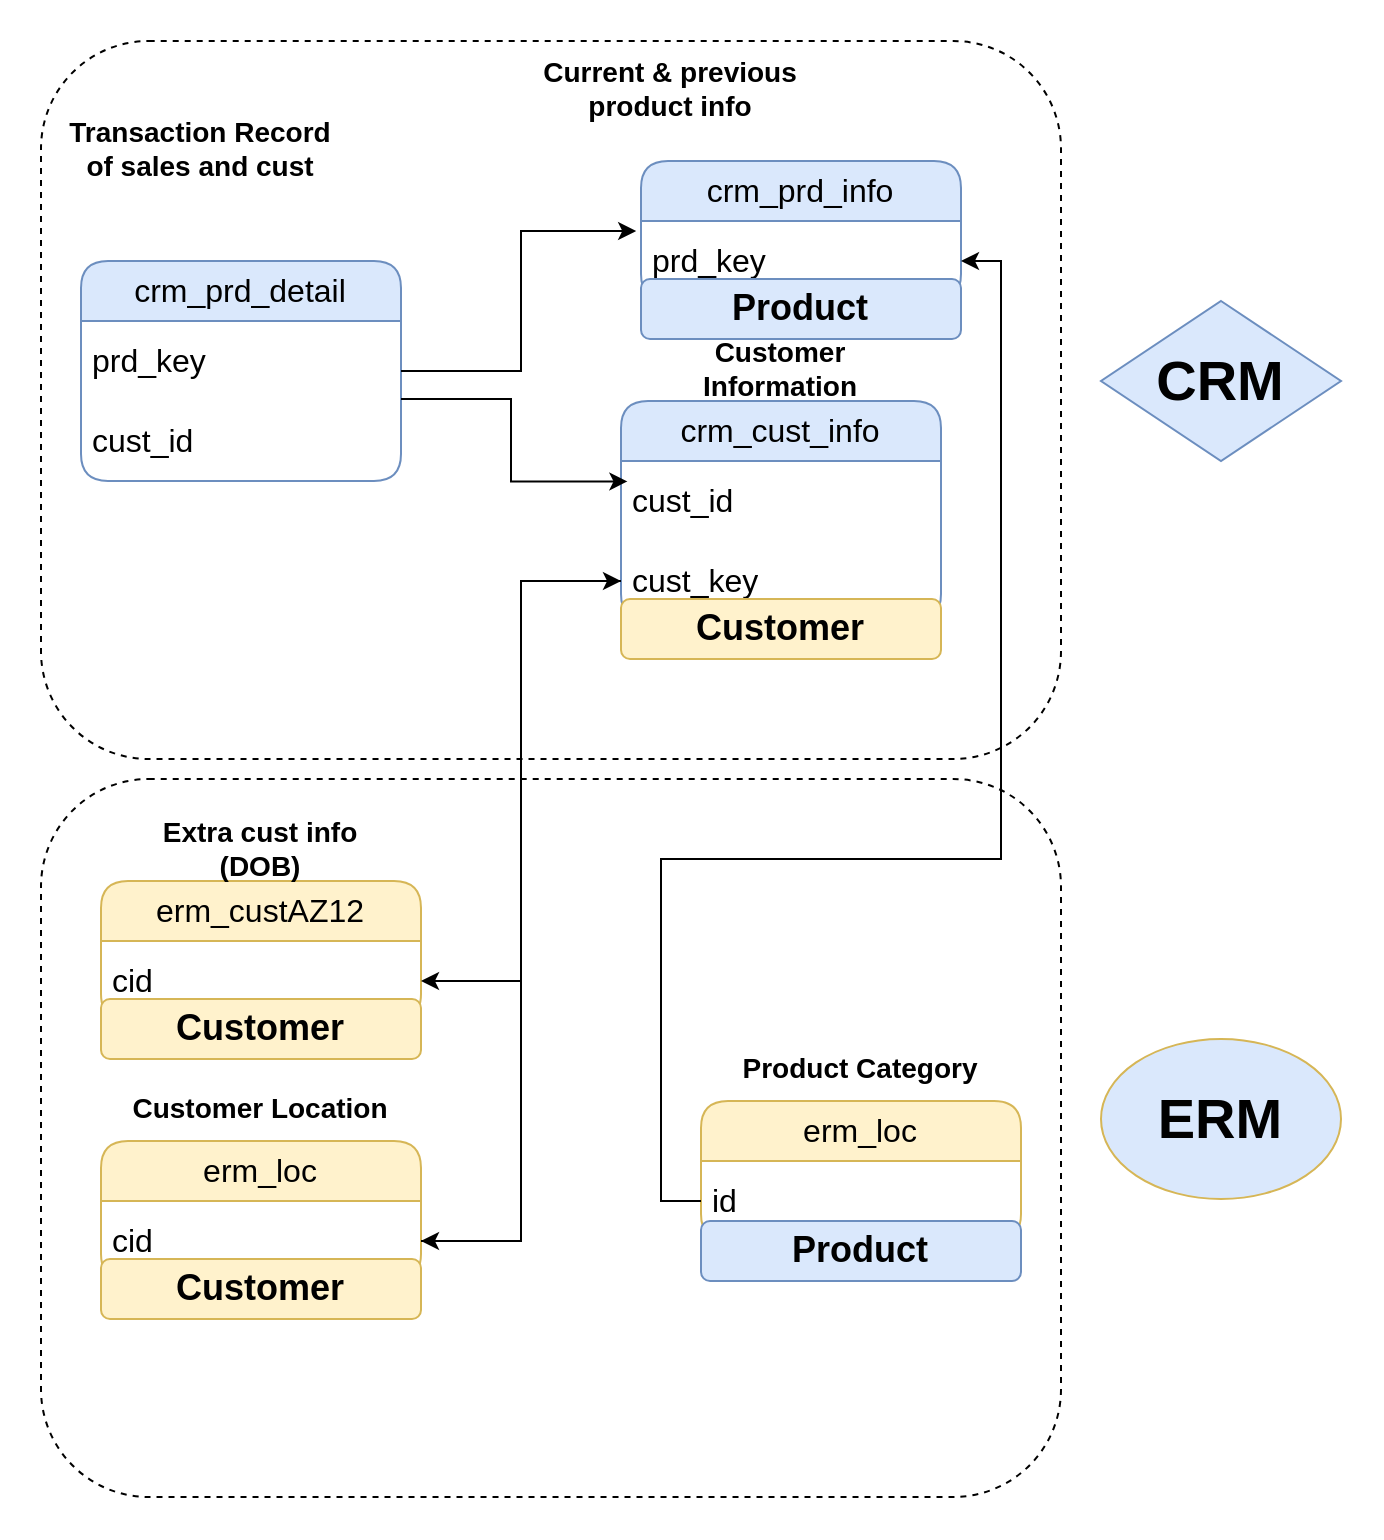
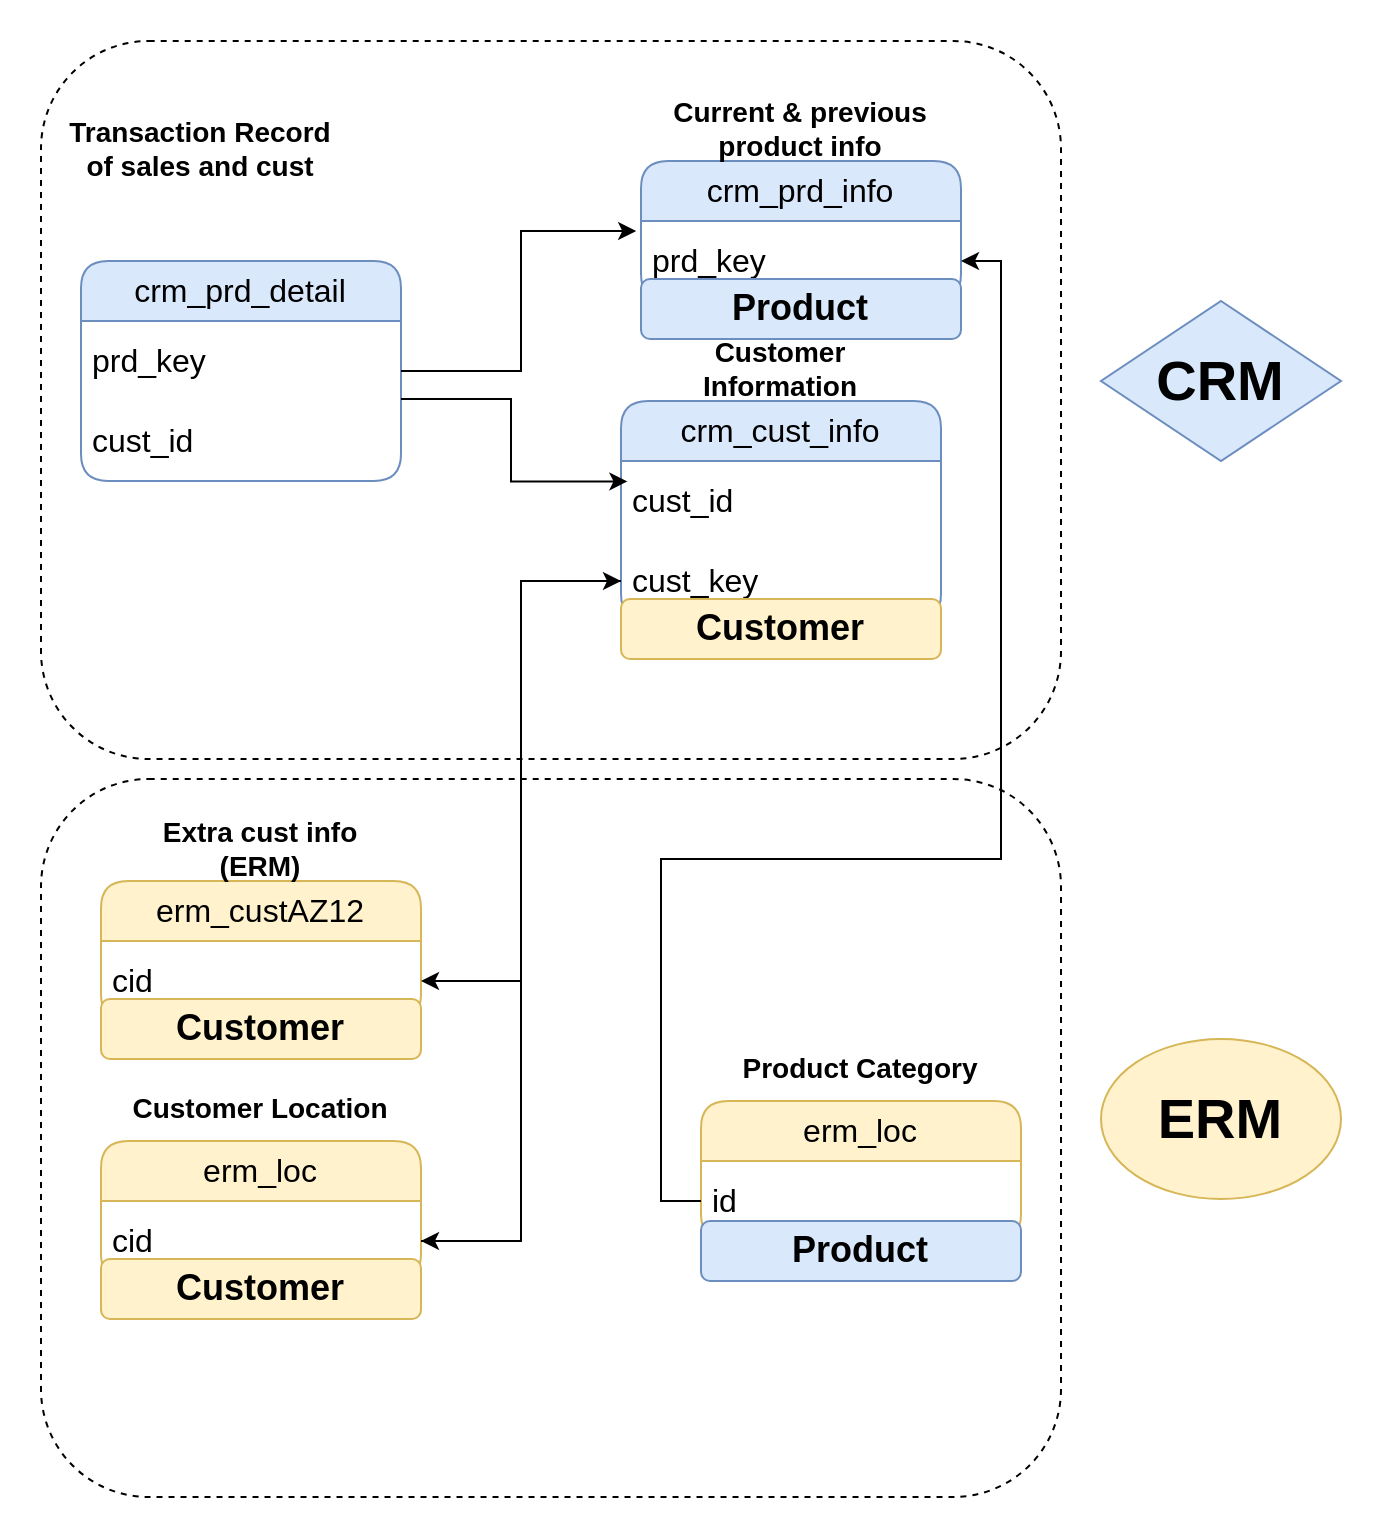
node "Current & previous product info": moved (671, 89) -> (801, 129)
node "Extra cust info (DOB)": label "Extra cust info (DOB)" -> "Extra cust info (ERM)"
node "ERM": fillcolor #dae8fc -> #fff2cc
